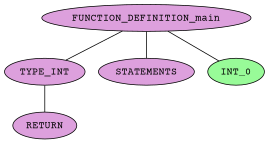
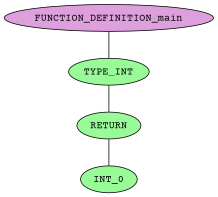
edge "FUNCTION_DEFINITION_main" -- "INT_0": now "RETURN" -- "INT_0"
node "TYPE_INT": fillcolor plum -> palegreen
node "STATEMENTS": removed
node "RETURN": fillcolor plum -> palegreen
